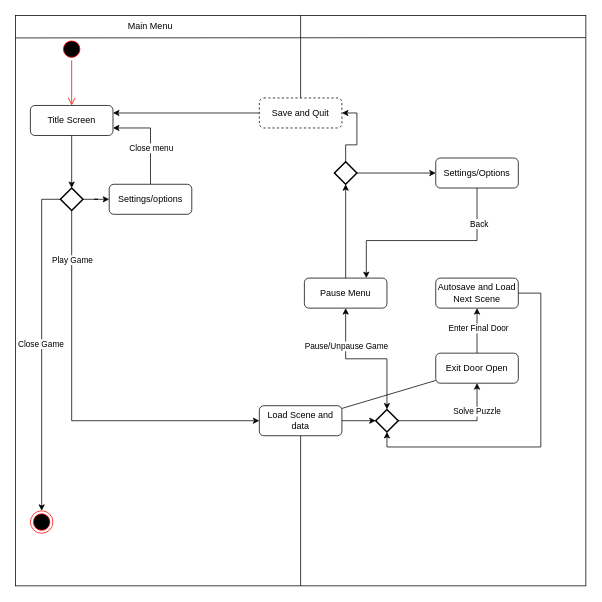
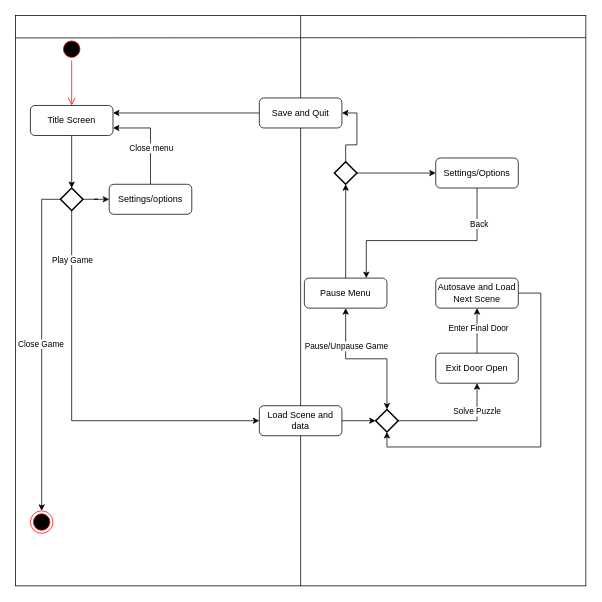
node "Main Menu": removed
node "Save and Quit": style dashed -> solid
edge "Exit Door Open" -- "Load Scene and data": now "Save and Quit" -- "Load Scene and data"
